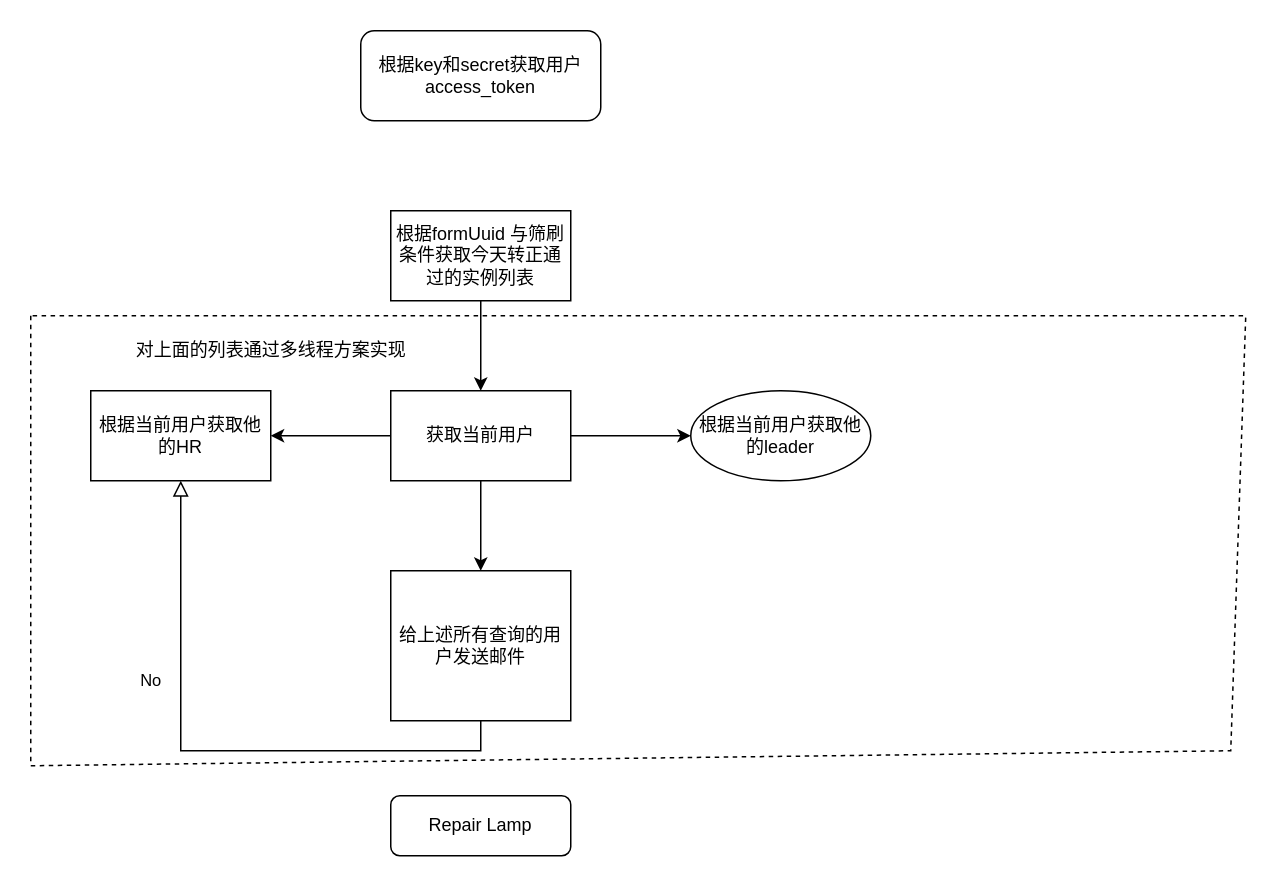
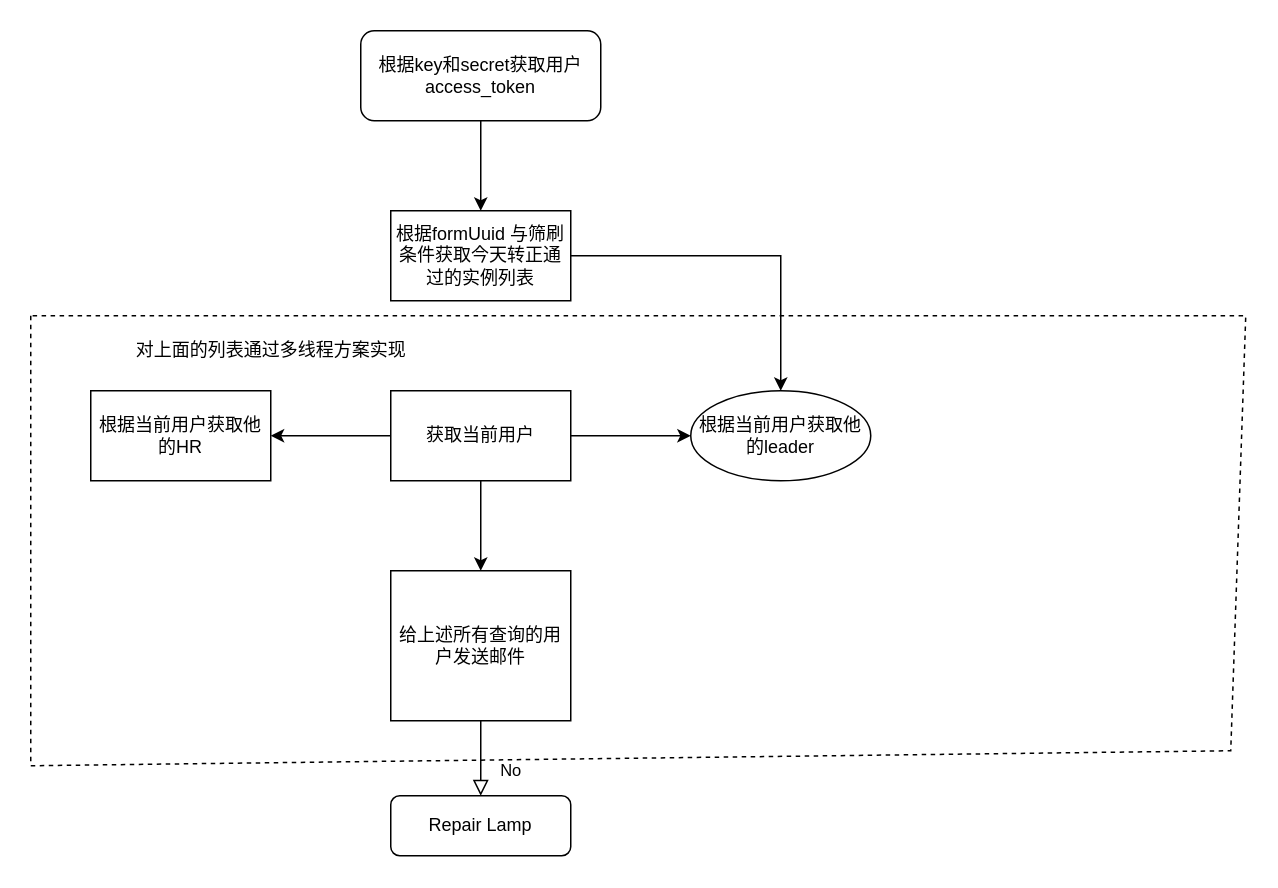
edge "根据key和secret获取用户access_token" -> "根据formUuid 与筛刷条件获取今天转正通过的实例列表": added
edge "根据formUuid 与筛刷条件获取今天转正通过的实例列表" -> "获取当前用户": now "根据formUuid 与筛刷条件获取今天转正通过的实例列表" -> "根据当前用户获取他的leader"
edge "给上述所有查询的用户发送邮件" -> "根据当前用户获取他的HR": now "给上述所有查询的用户发送邮件" -> "Repair Lamp"
